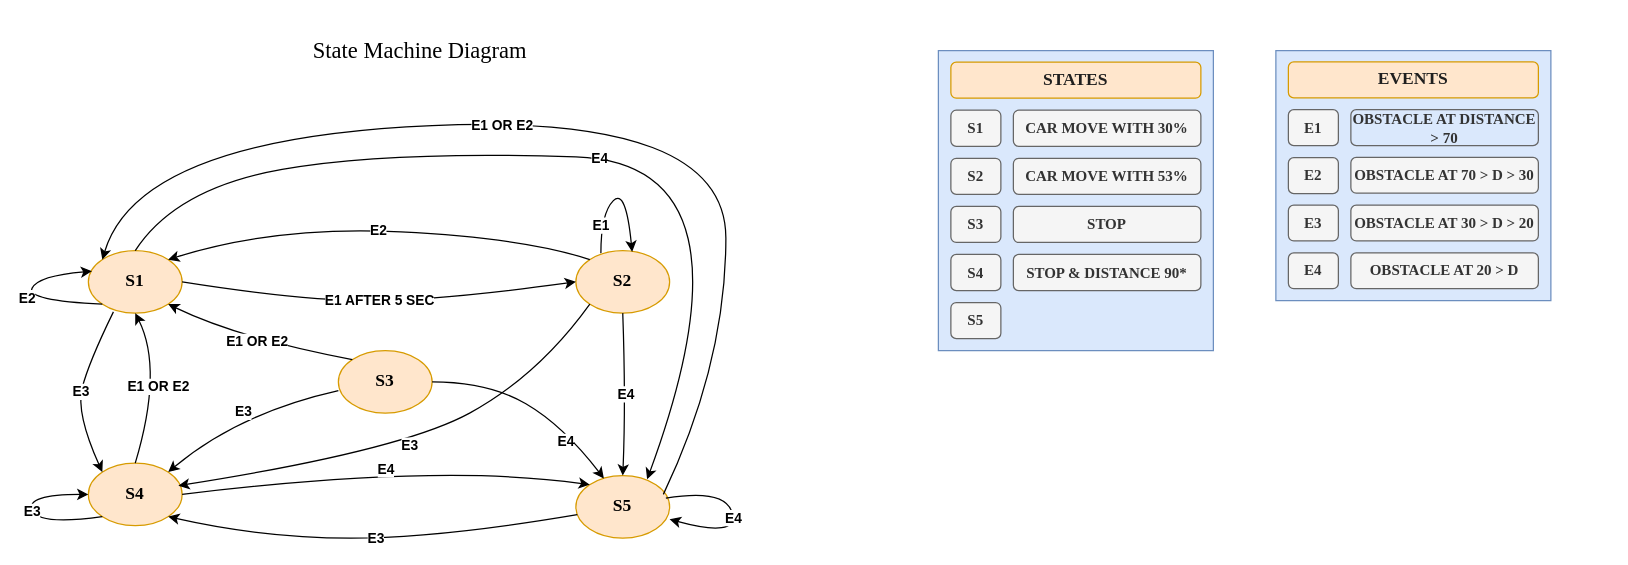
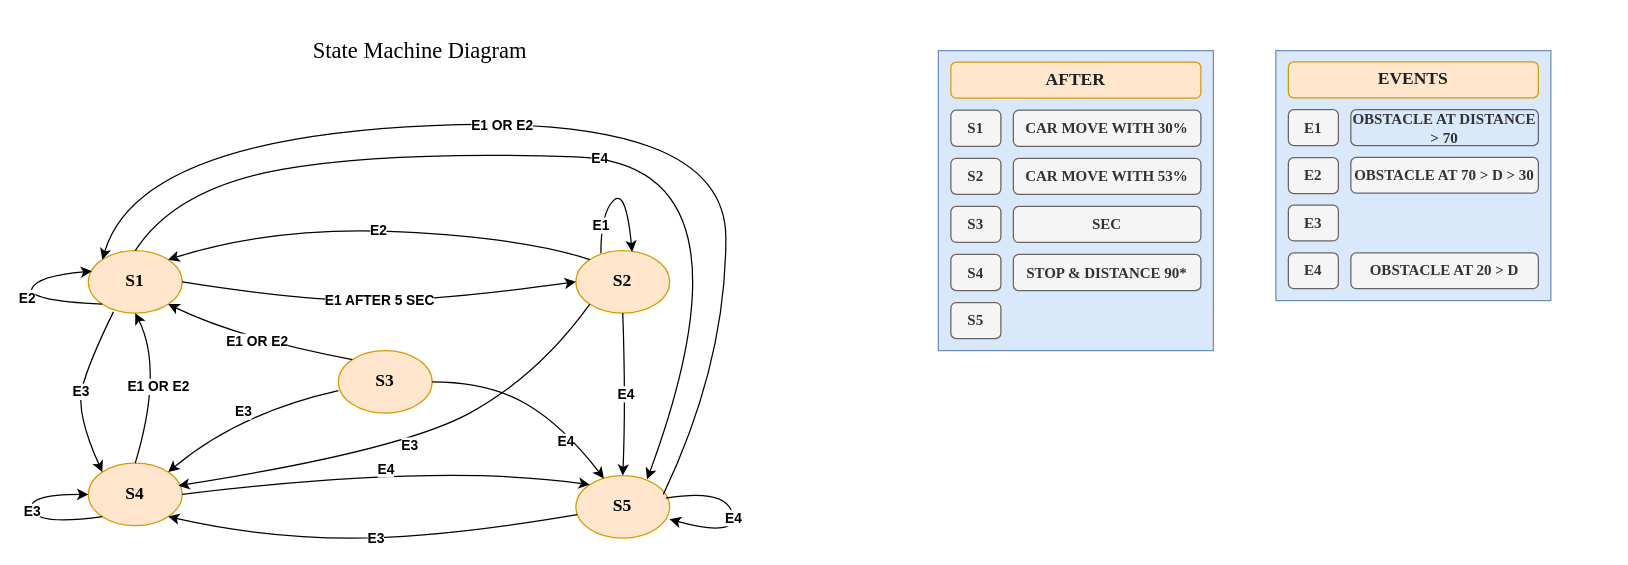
node "STATES": label "STATES" -> "AFTER"
node "OBSTACLE AT 30 > D > 20": removed
node "STOP": label "STOP" -> "SEC"
